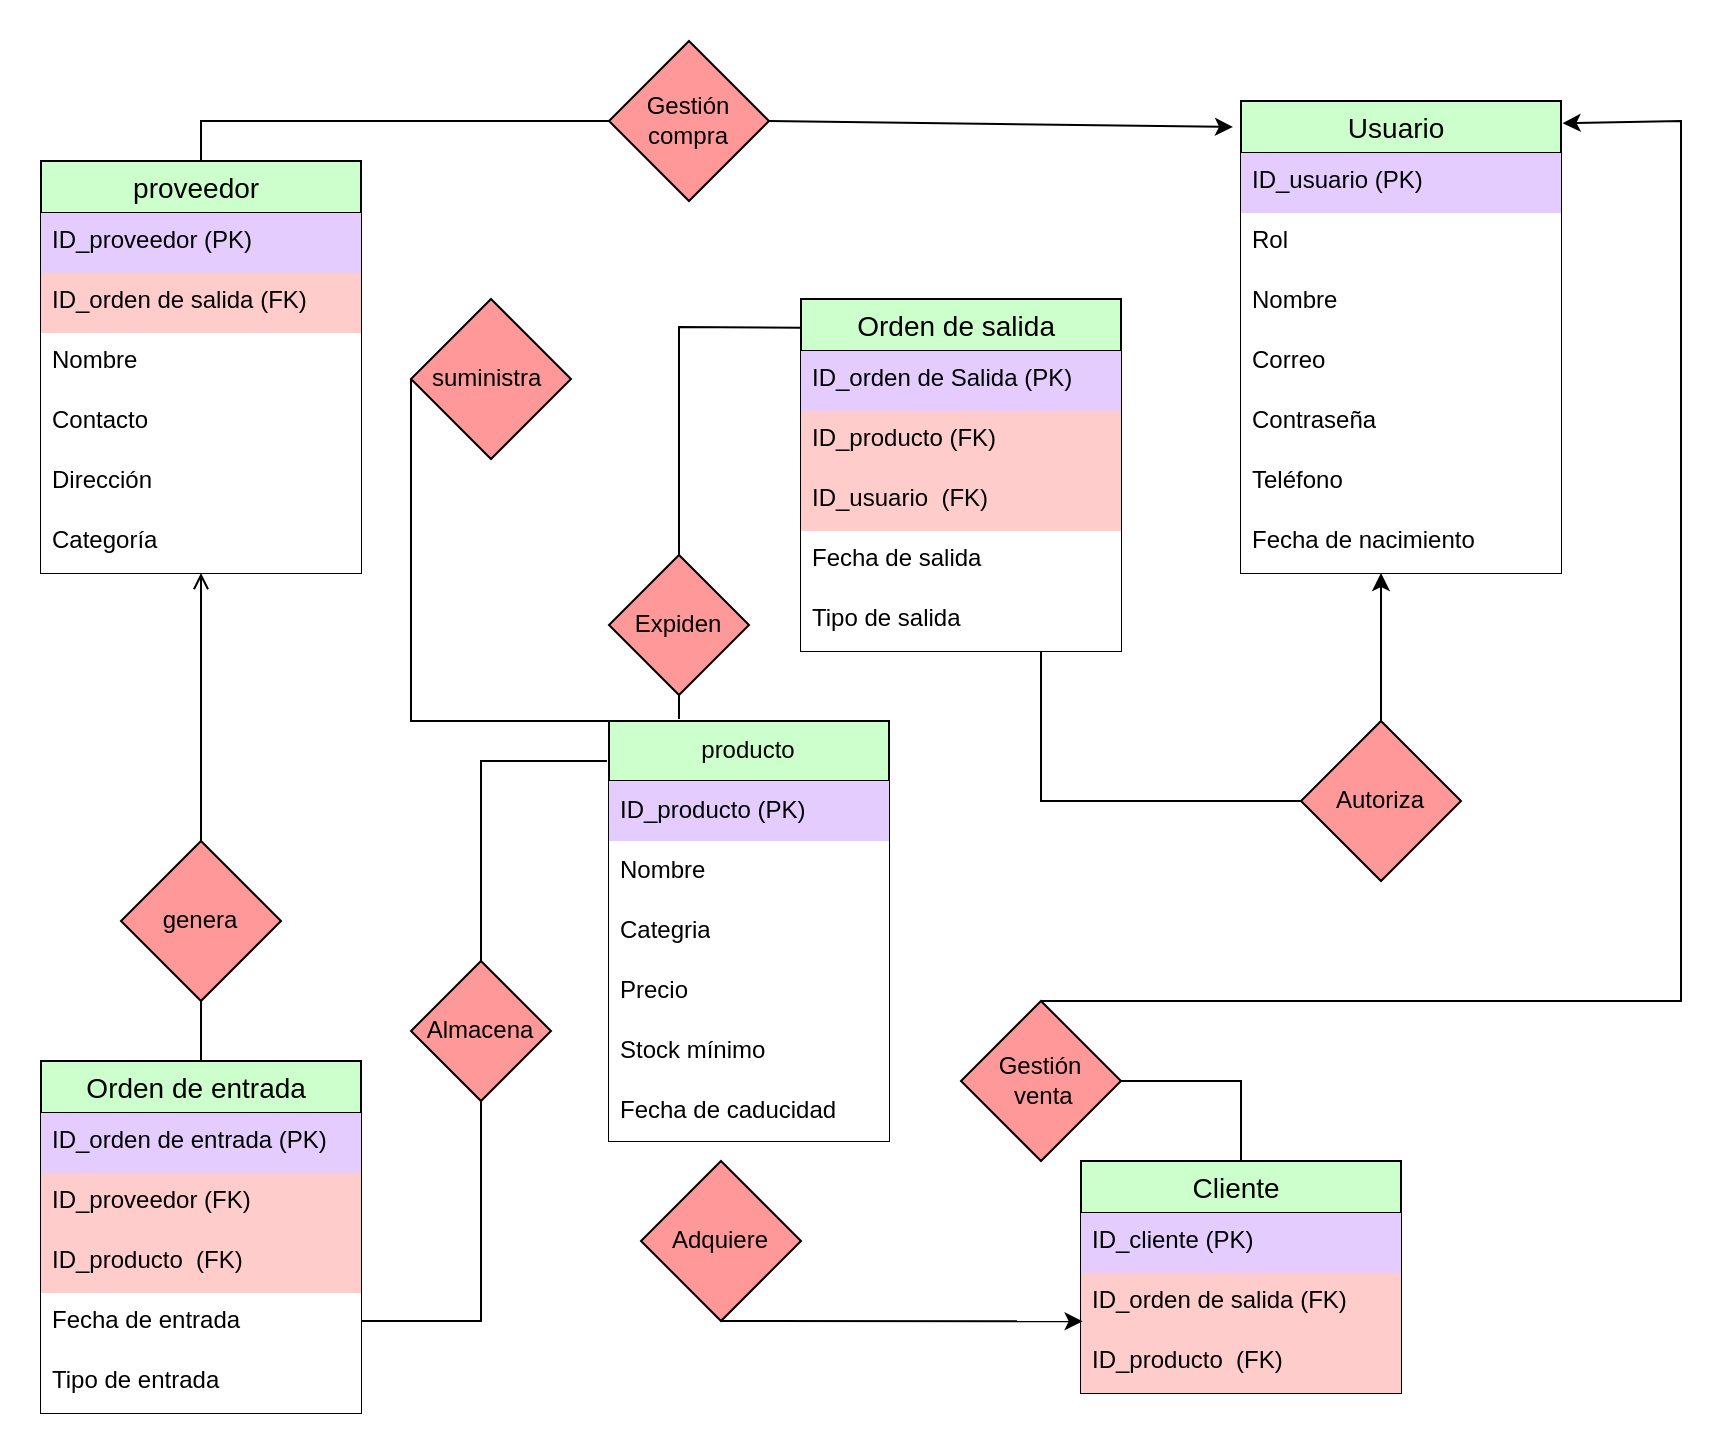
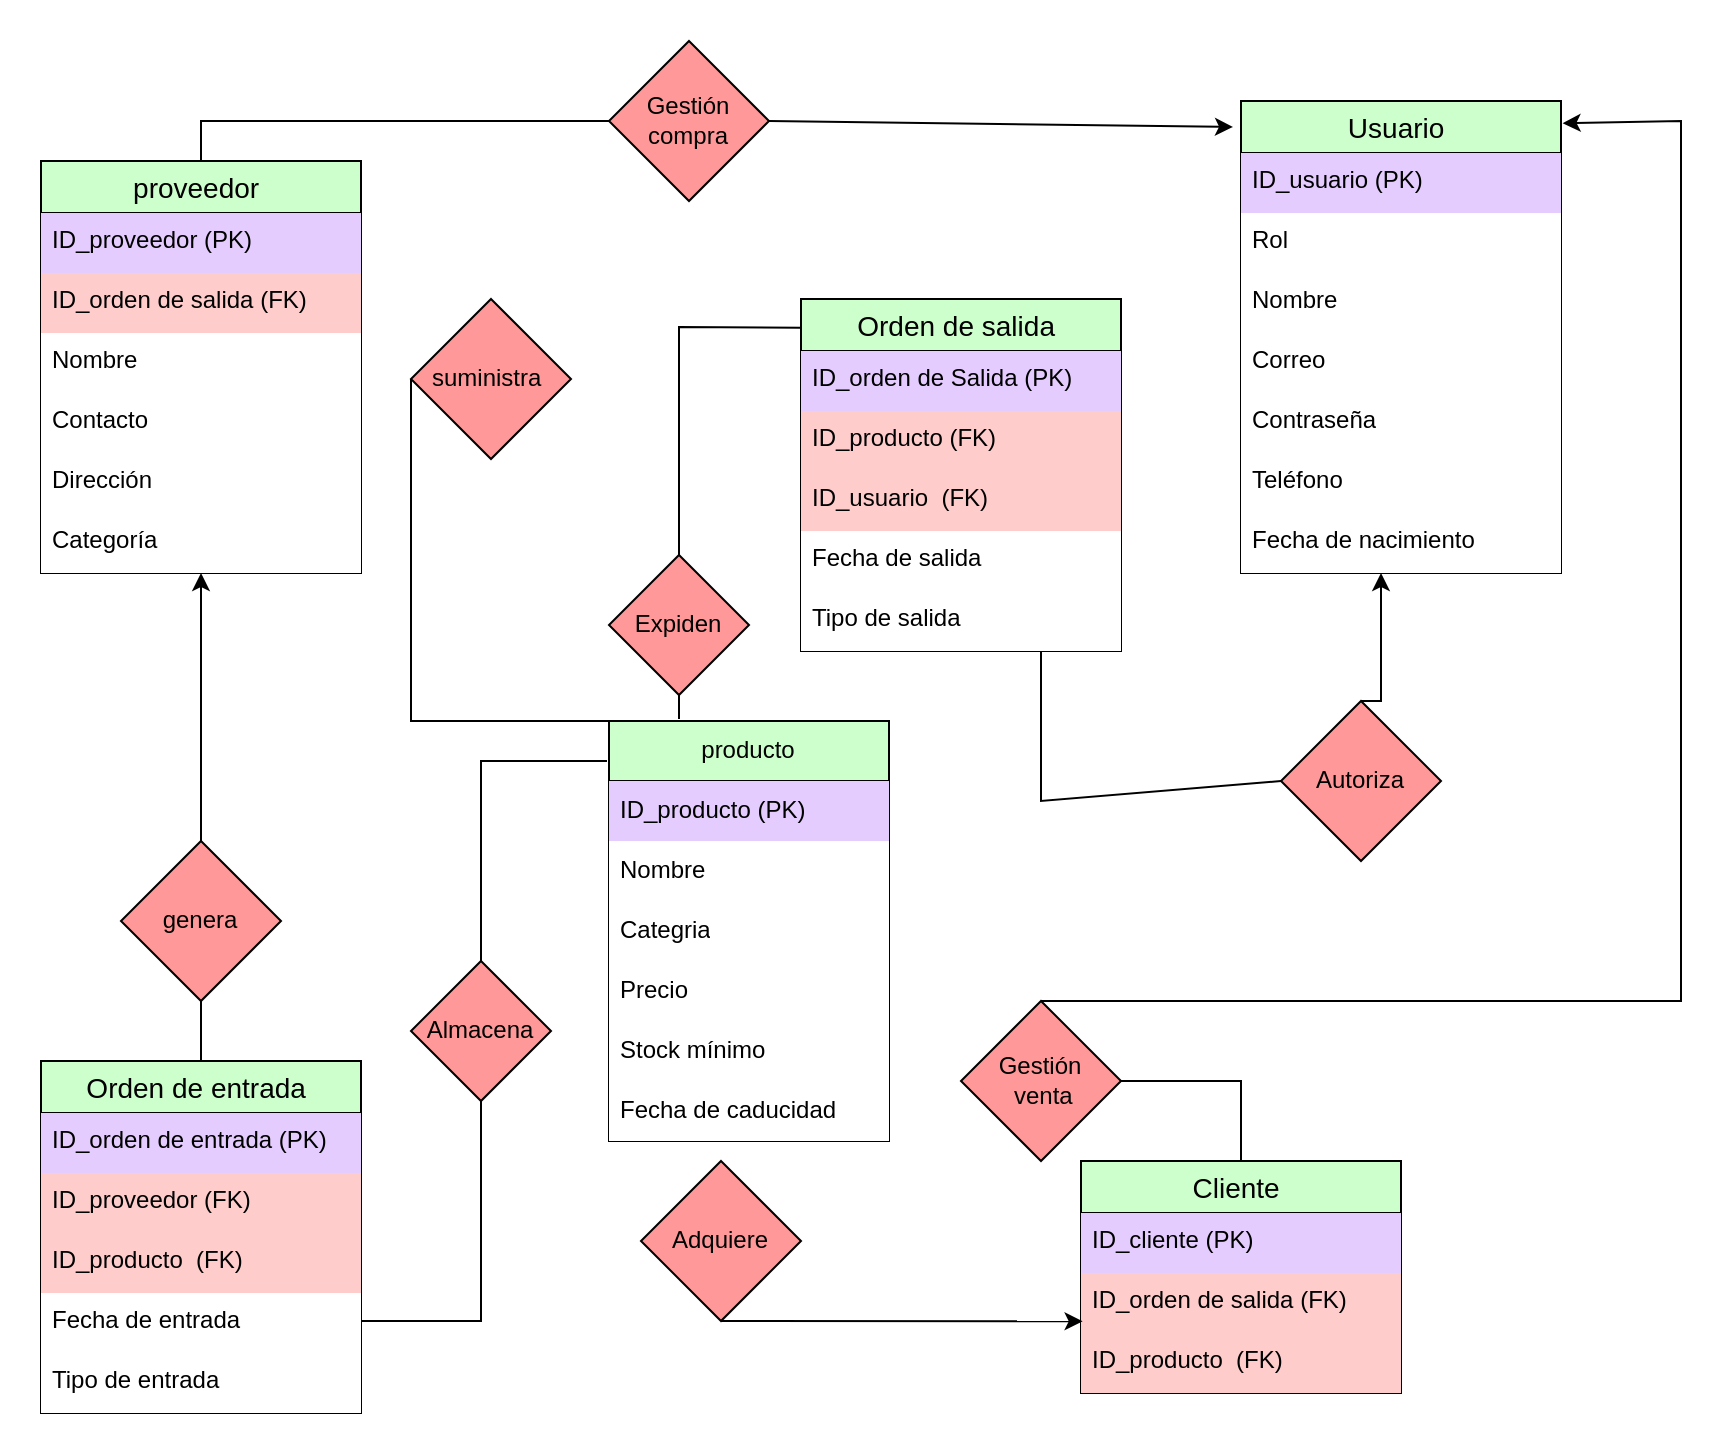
edge "genera" -> "proveedor": arrowhead open -> classic
node "Autoriza": moved (1381, 801) -> (1361, 781)
